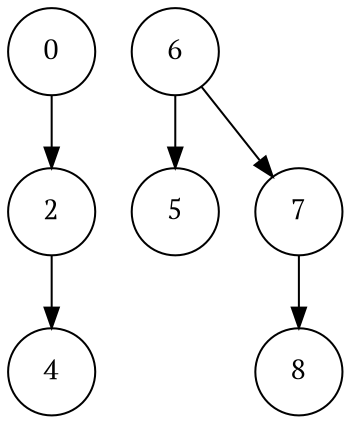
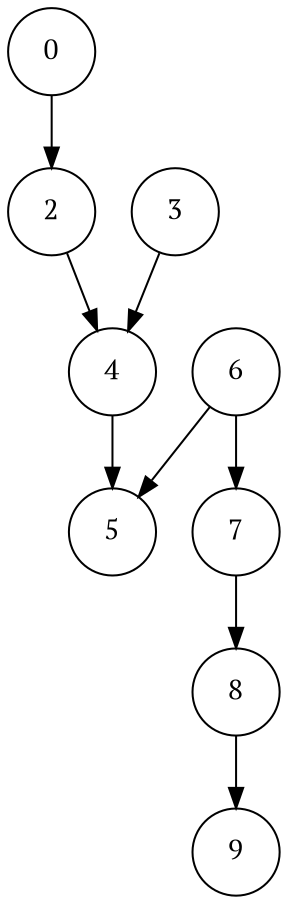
node "3": added
edge "4" -> "5": added
node "9": added
